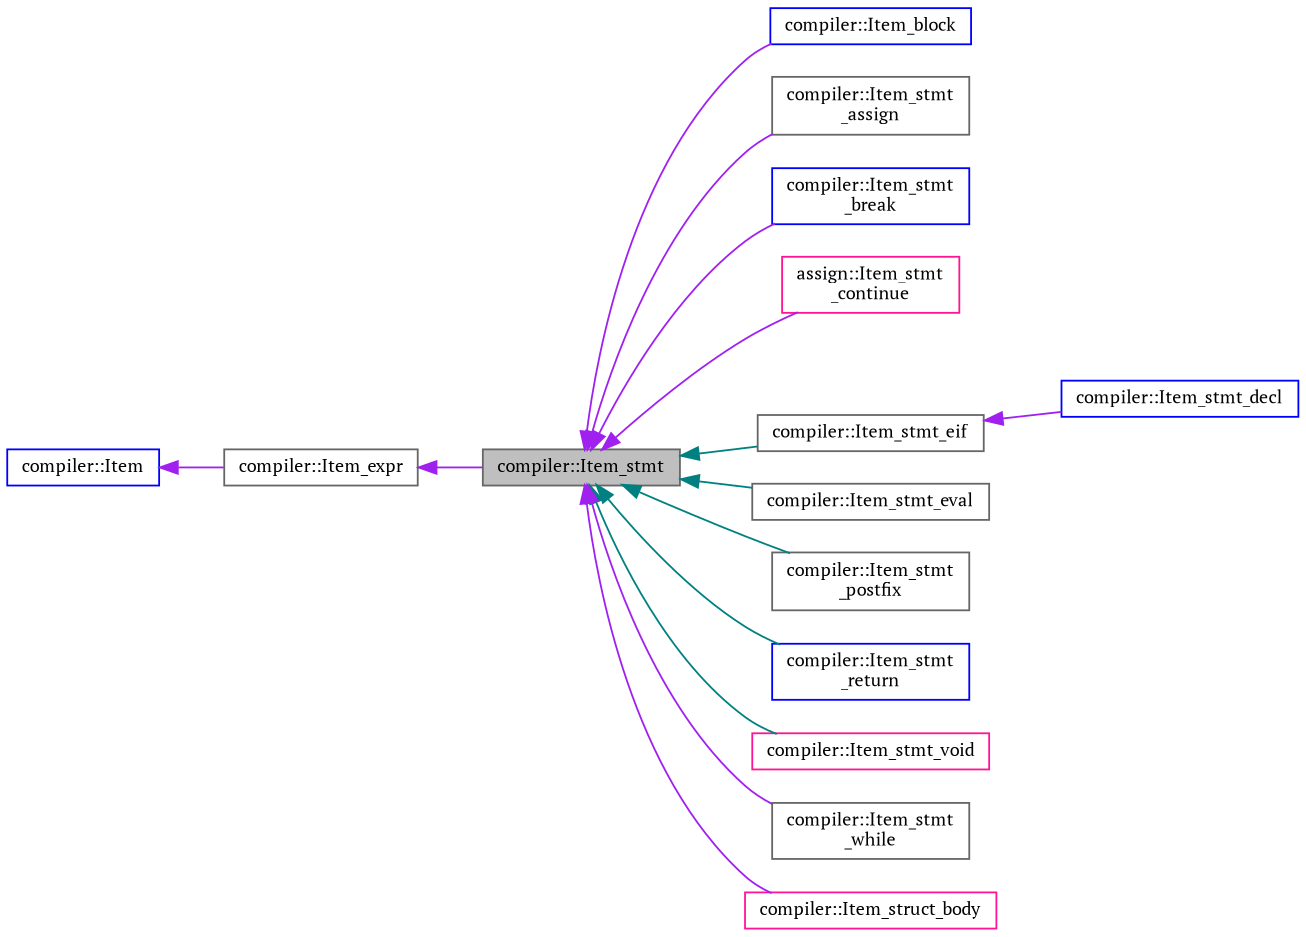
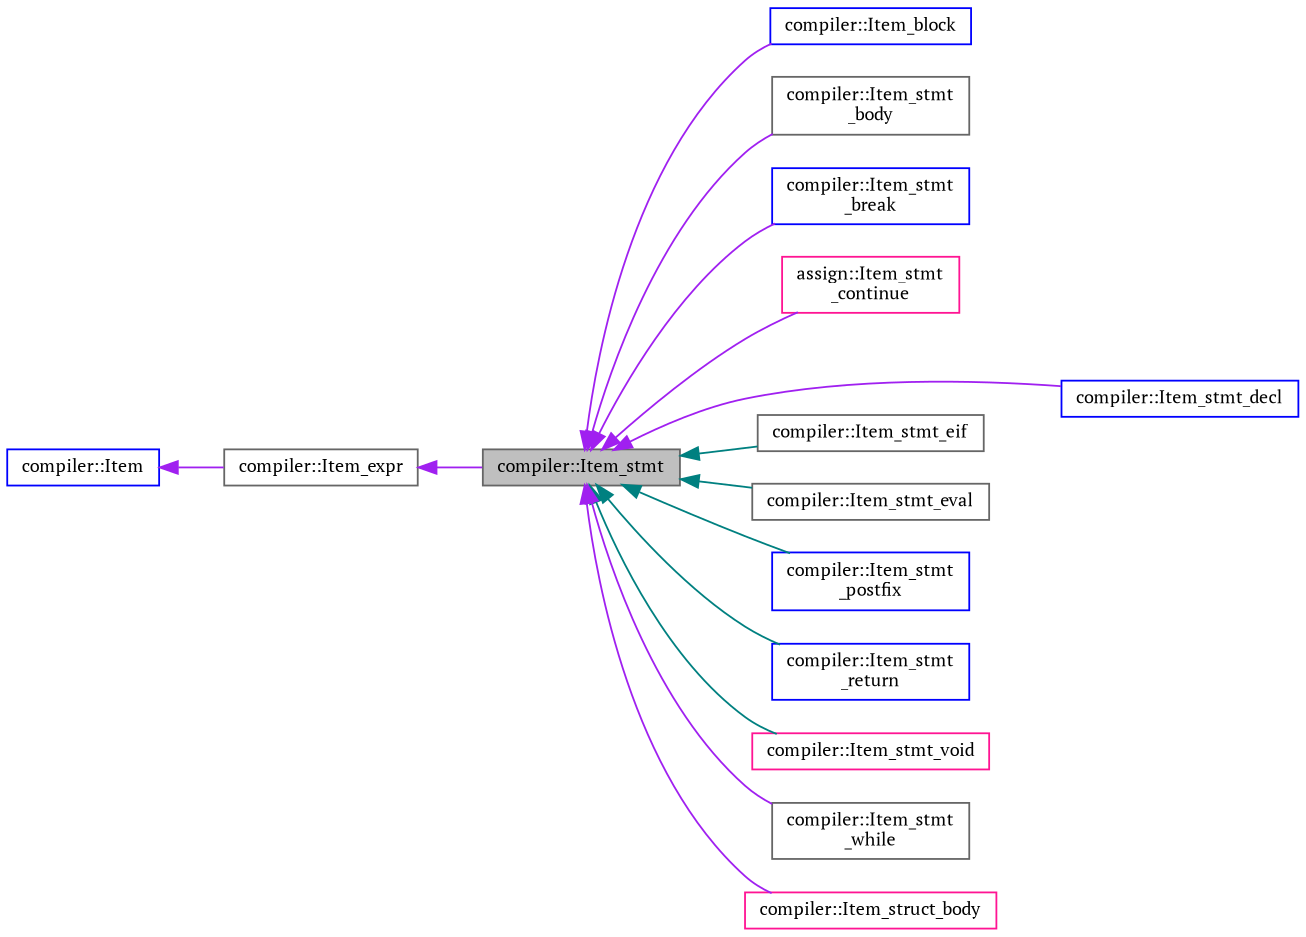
node "compiler::Item_stmt _assign": label "compiler::Item_stmt _assign" -> "compiler::Item_stmt _body"
edge "compiler::Item_stmt_decl" -> "compiler::Item_stmt_eif": now "compiler::Item_stmt_decl" -> "compiler::Item_stmt"
node "compiler::Item_stmt _postfix": color gray40 -> blue
